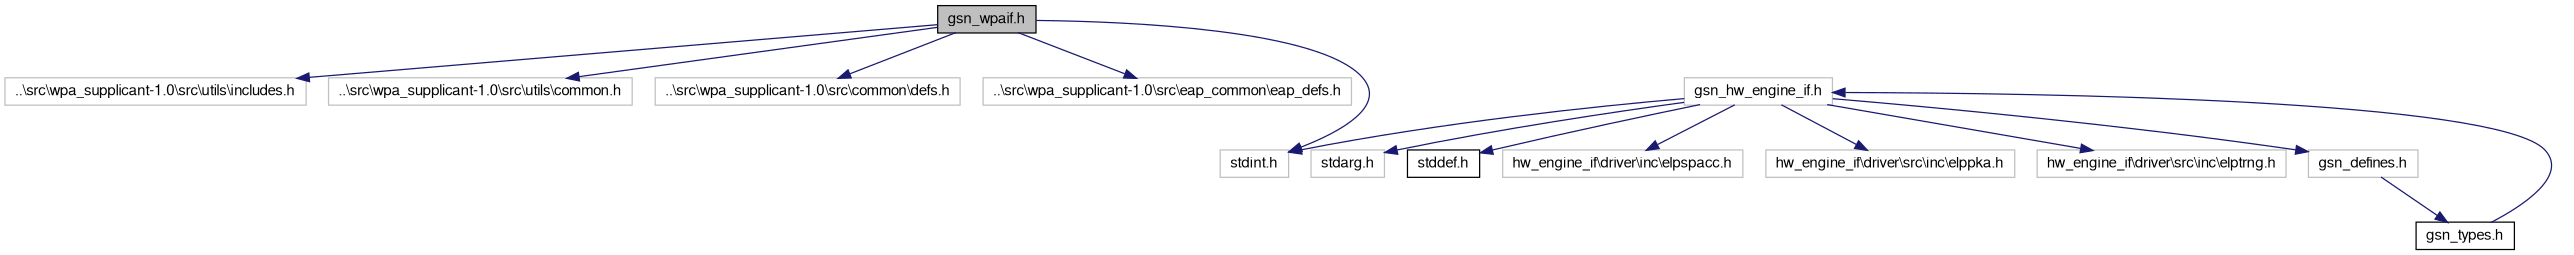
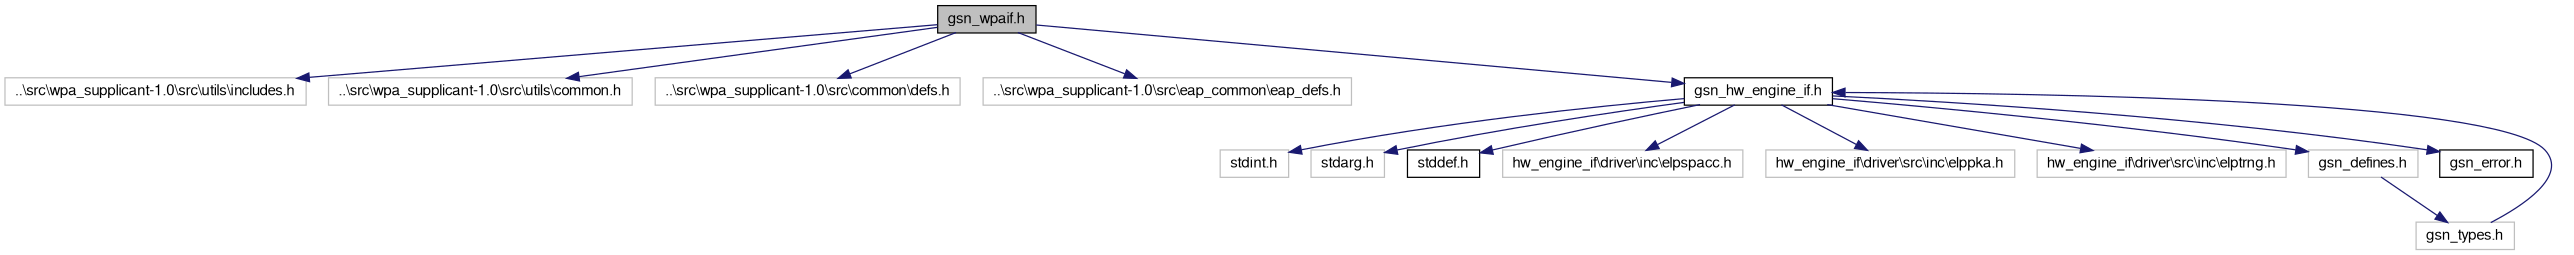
edge "gsn_wpaif.h" -> "stdint.h": now "gsn_wpaif.h" -> "gsn_hw_engine_if.h"
node "gsn_hw_engine_if.h": color grey75 -> black
node "gsn_error.h": added
node "gsn_types.h": color black -> grey75
